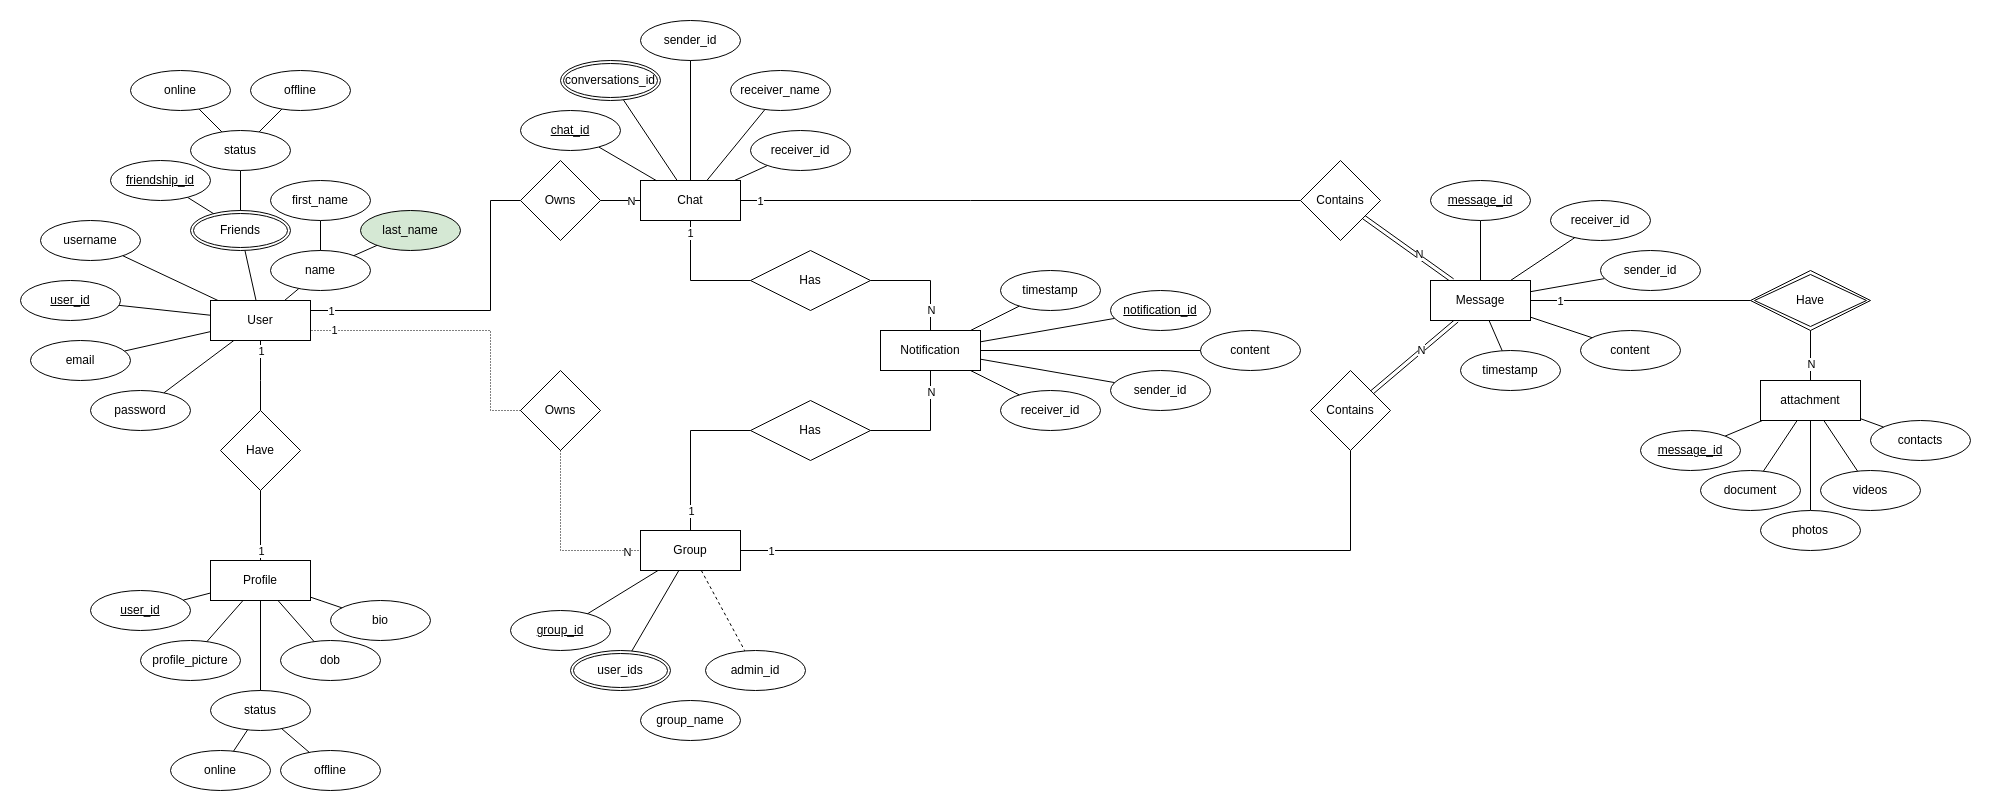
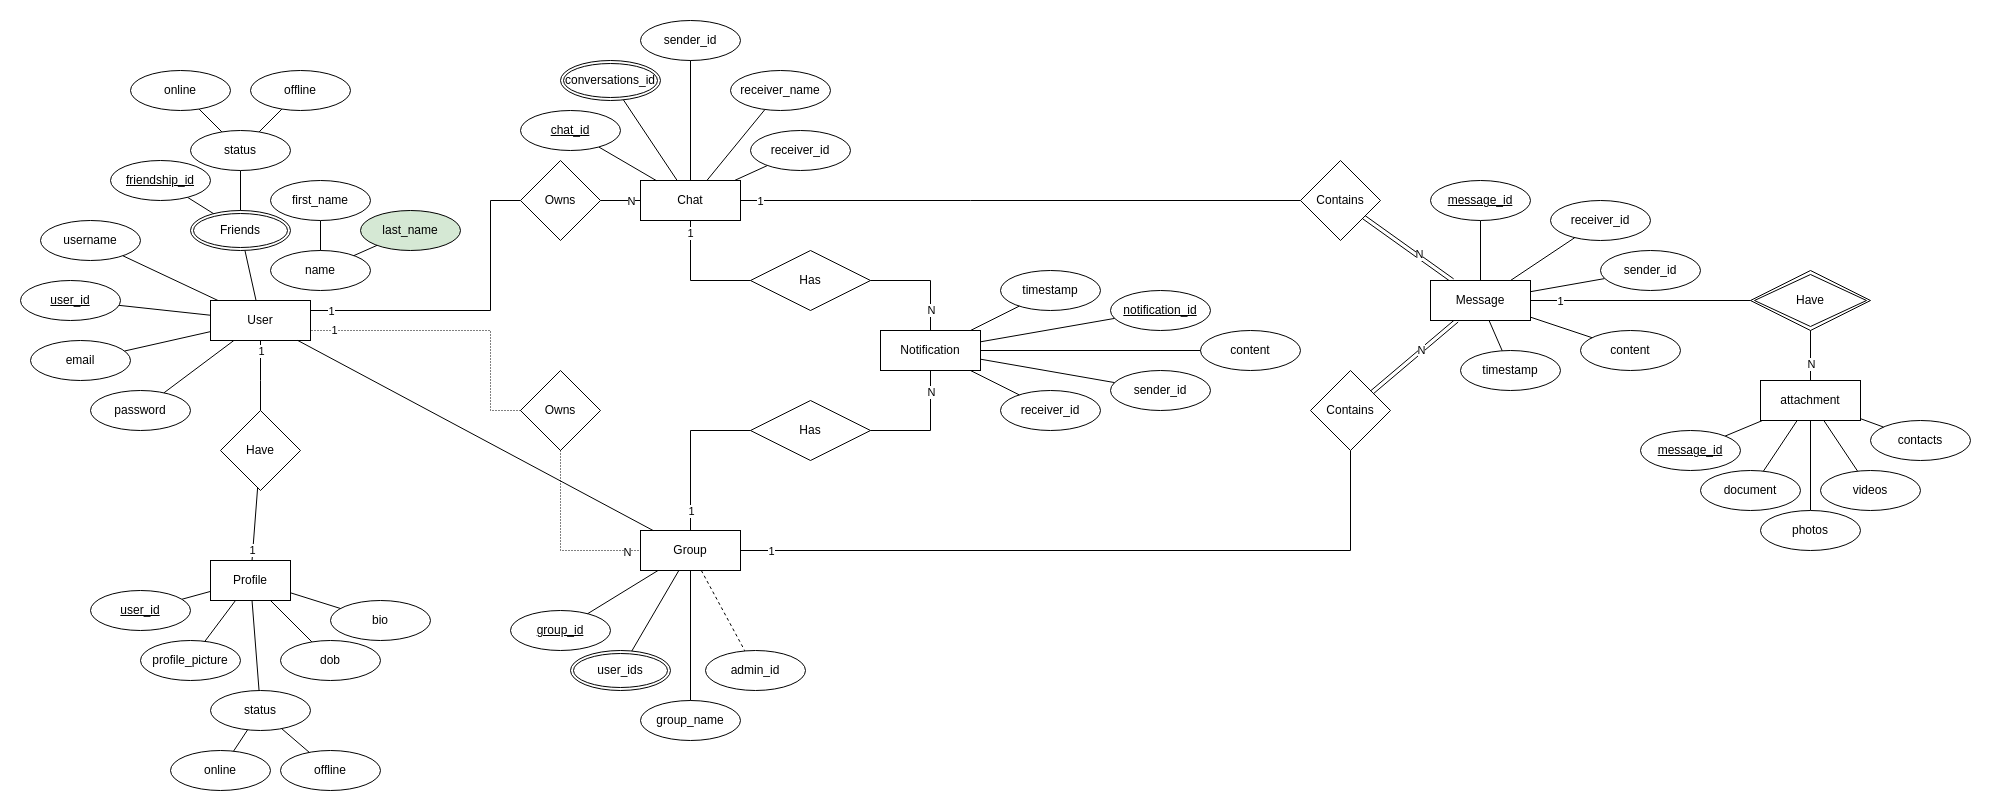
edge "name" -- "User": now "Group" -- "User"
node "Profile": size 100x40 -> 80x40
edge "Group" -- "group_name": added
